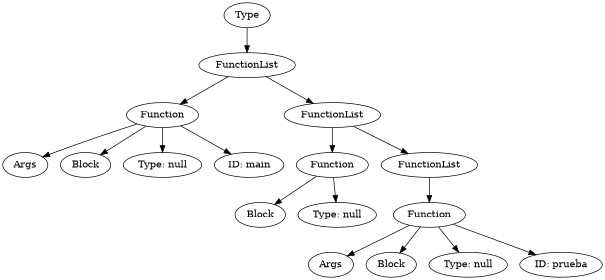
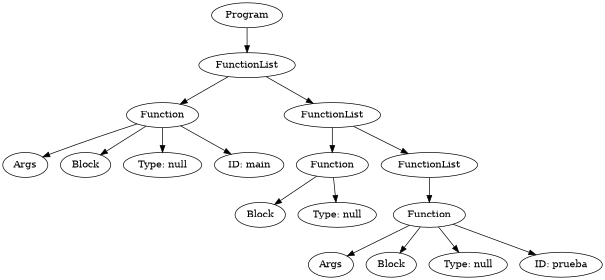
node "Type": label "Type" -> "Program"
